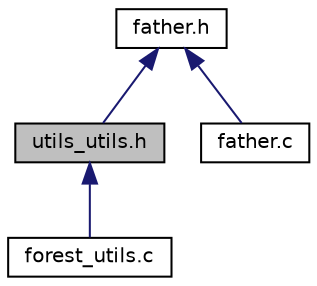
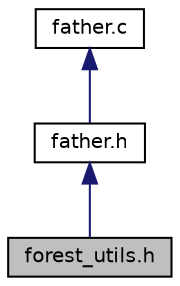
edge "father.c" -> "father.h": reversed
node "utils_utils.h": label "utils_utils.h" -> "forest_utils.h"
node "forest_utils.c": removed
